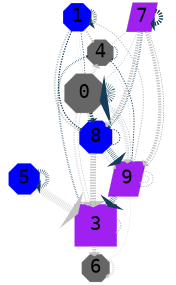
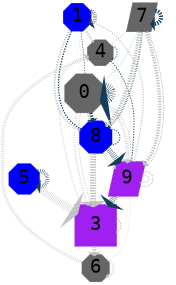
node "7": fillcolor purple -> gray40
edge "0" -> "4": now "6" -> "4"
edge "3" -> "4": color #143d59 -> grey76
